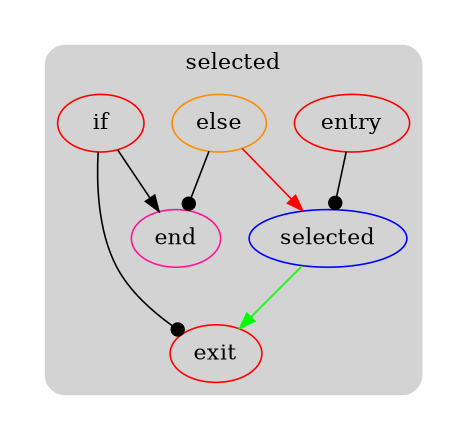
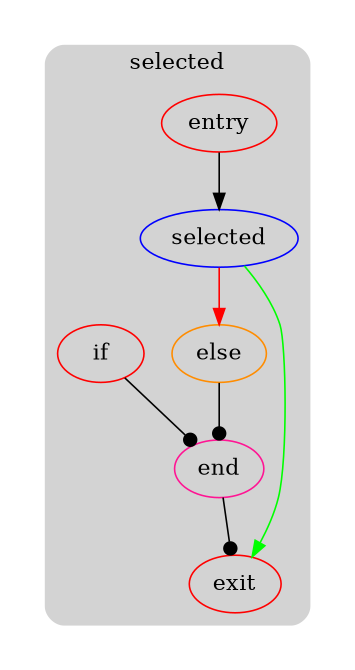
edge "if" -> "end": arrowhead normal -> dot
edge "else" -> "selected": reversed
edge "entry" -> "selected": arrowhead dot -> normal
edge "if" -> "exit": now "end" -> "exit"
